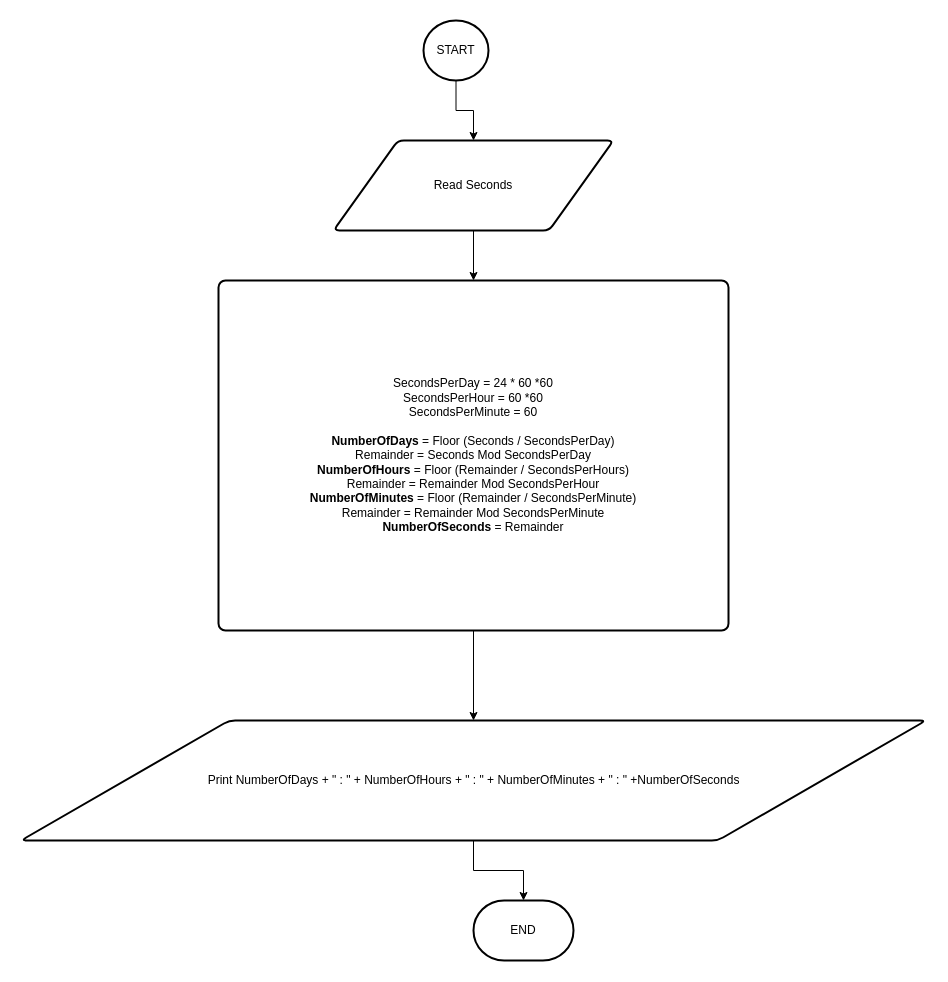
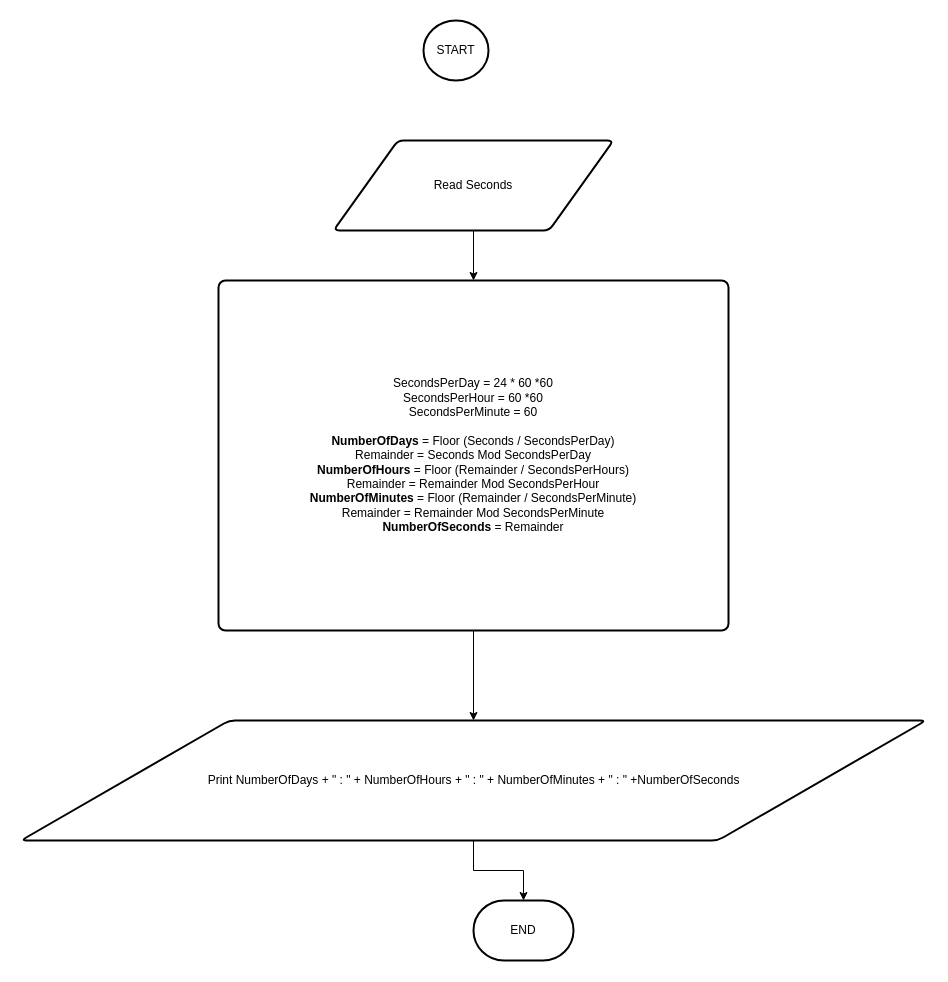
edge "START" -> "Read Seconds": removed
